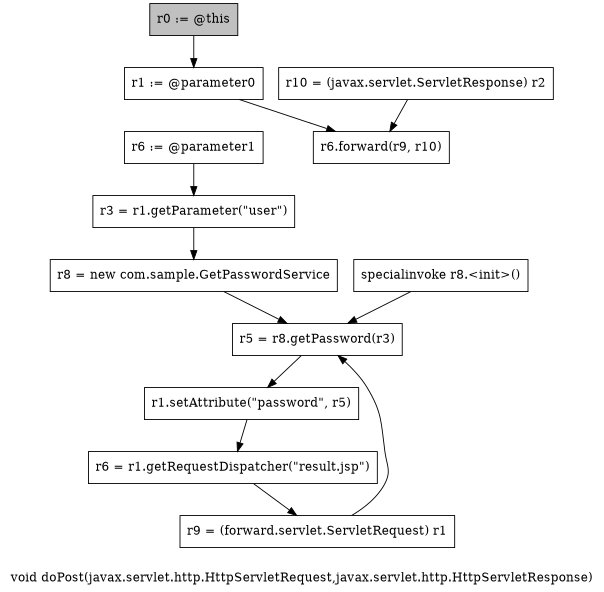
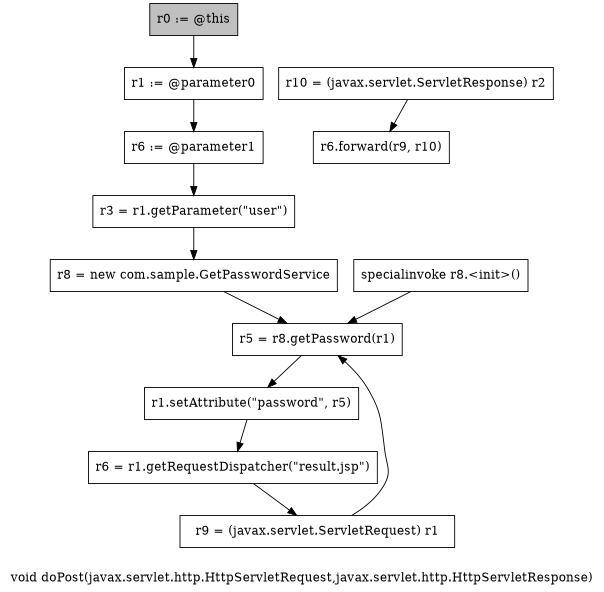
edge "r1 := @parameter0" -> "r6.forward(r9, r10)": now "r1 := @parameter0" -> "r6 := @parameter1"
node "r5 = r8.getPassword(r3)": label "r5 = r8.getPassword(r3)" -> "r5 = r8.getPassword(r1)"
node "r9 = (forward.servlet.ServletRequest) r1": label "r9 = (forward.servlet.ServletRequest) r1" -> "r9 = (javax.servlet.ServletRequest) r1"
